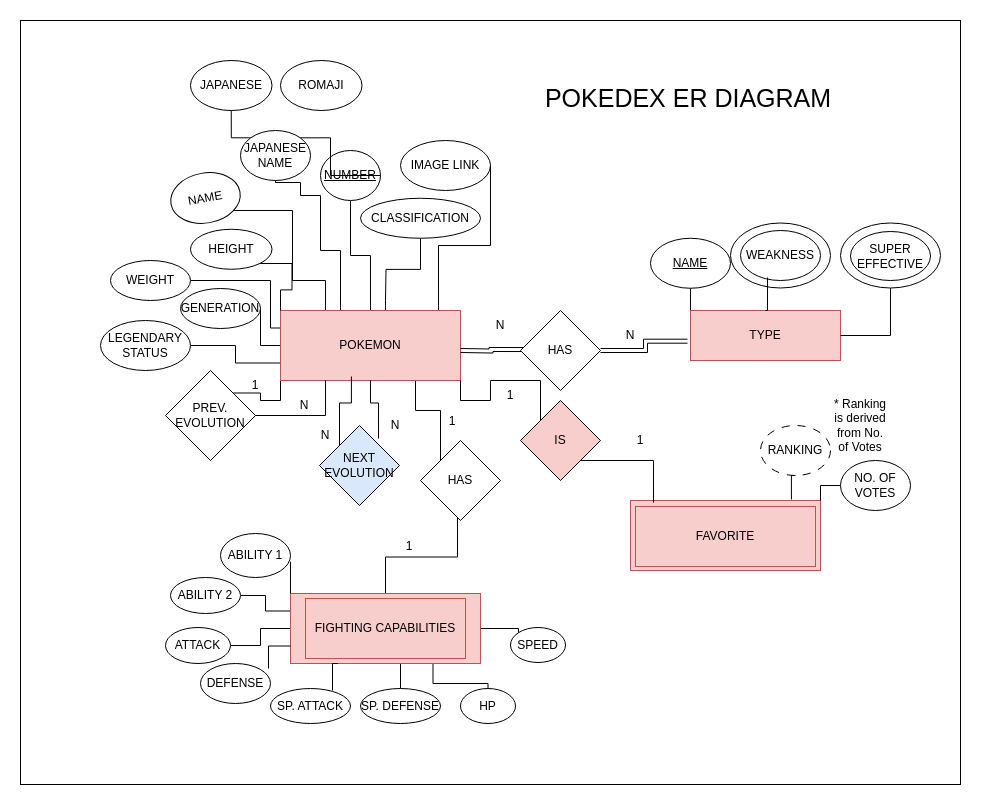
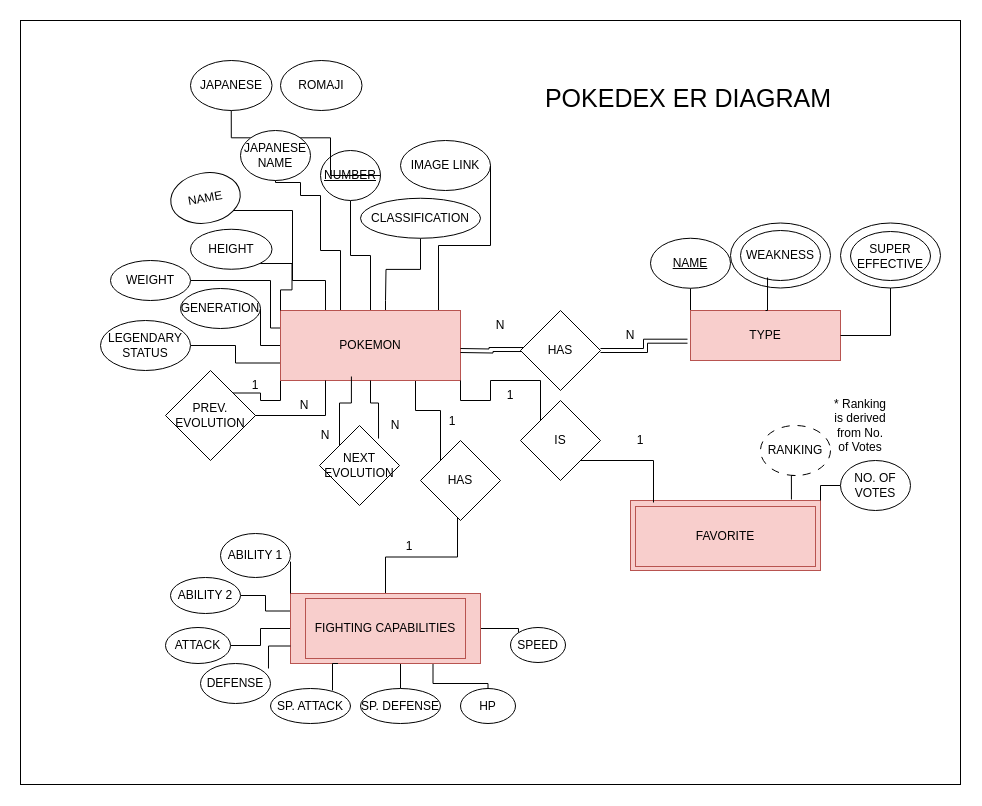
node "IS": fillcolor #f8cecc -> #ffffff
node "NEXT EVOLUTION": fillcolor #dae8fc -> #ffffff
